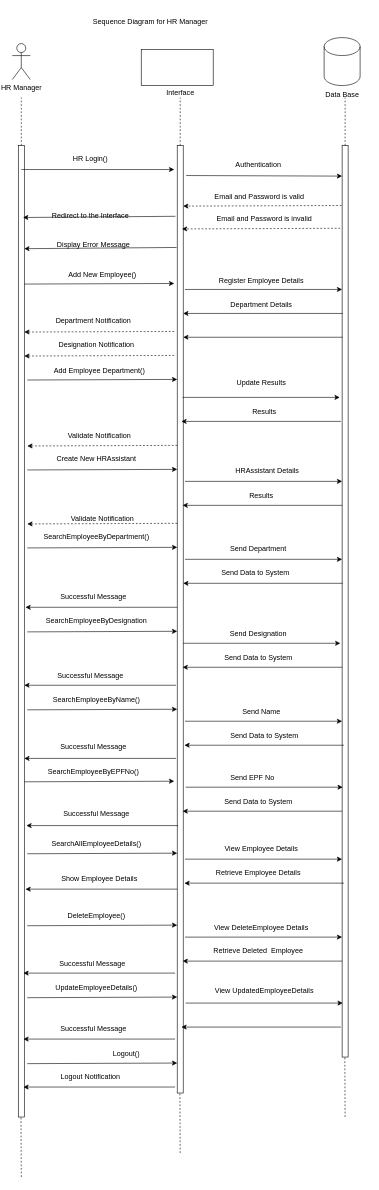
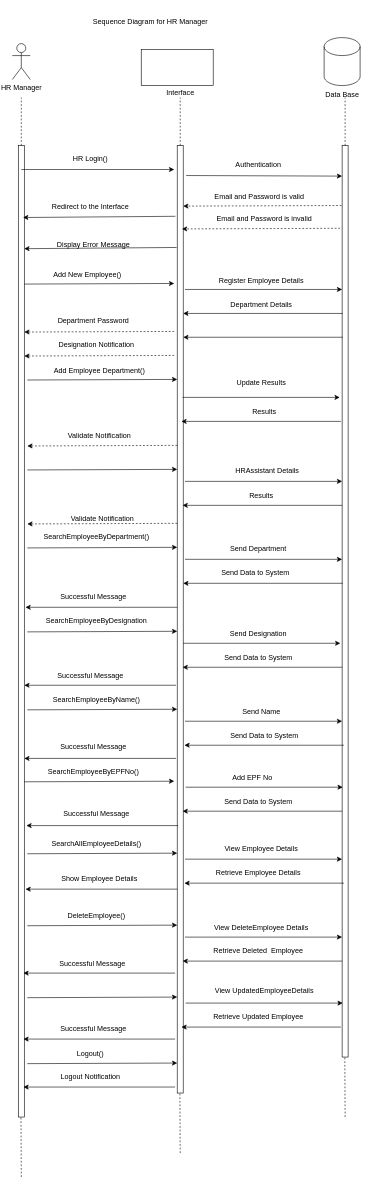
node "Redirect to the Interface": moved (90, 216) -> (90, 207)
node "Add New Employee()": moved (102, 275) -> (87, 275)
node "Department Notification": label "Department Notification" -> "Department Password"
node "Create New HRAssistant": removed
node "Send EPF No": label "Send EPF No" -> "Add EPF No"
node "UpdateEmployeeDetails()": removed
node "Retrieve Updated Employee": added
node "Logout()": moved (126, 1055) -> (90, 1055)
